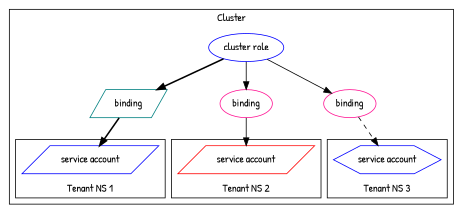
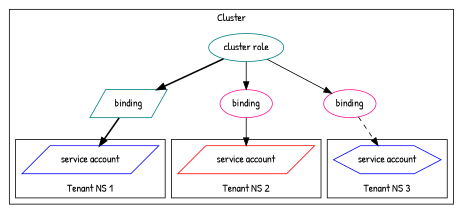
node "cluster role": color blue -> teal
